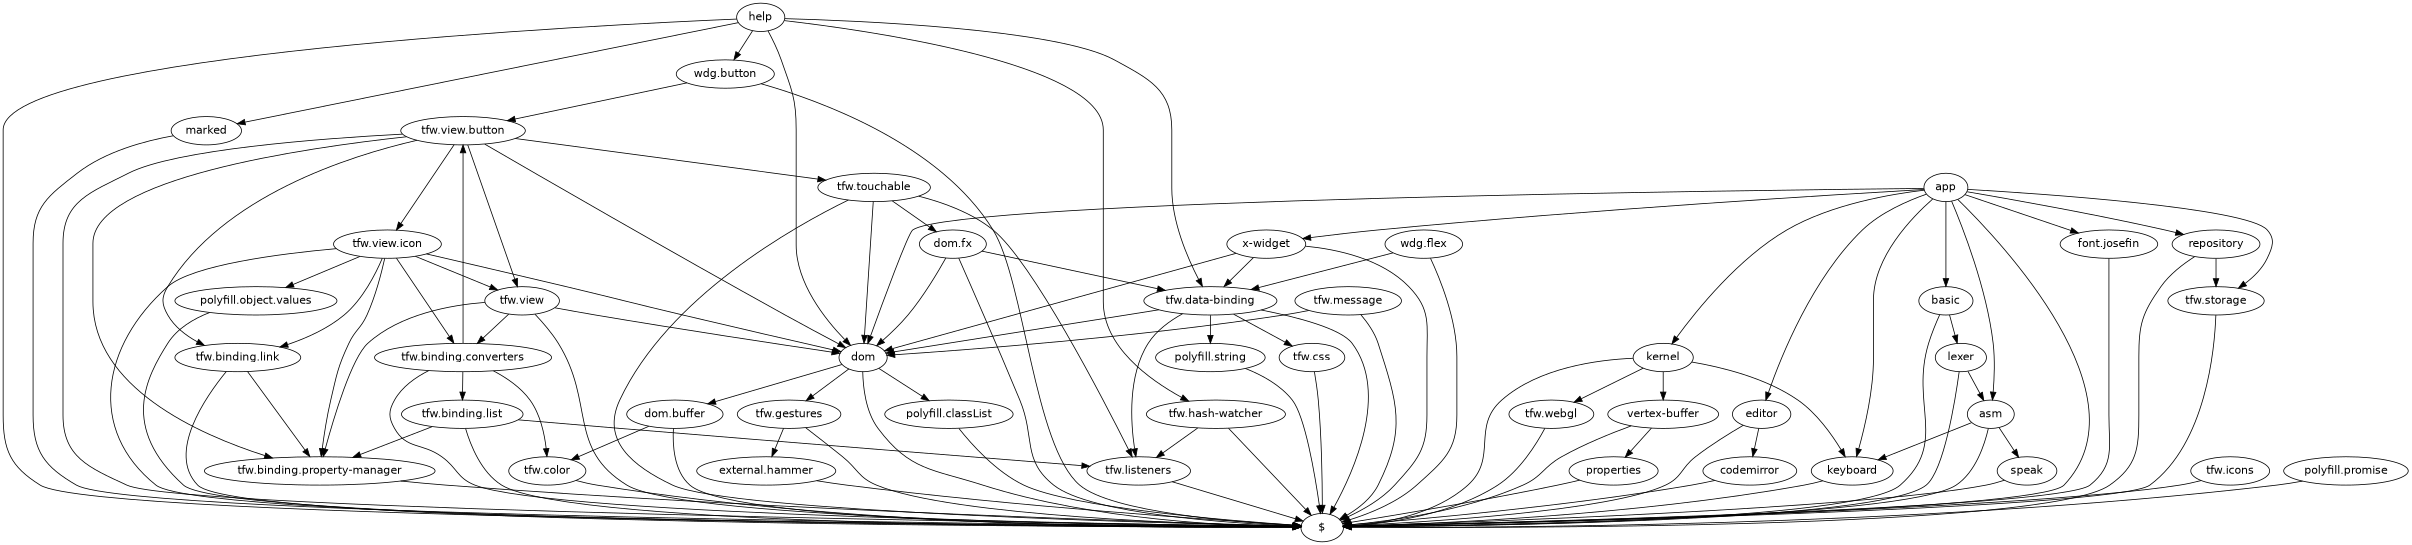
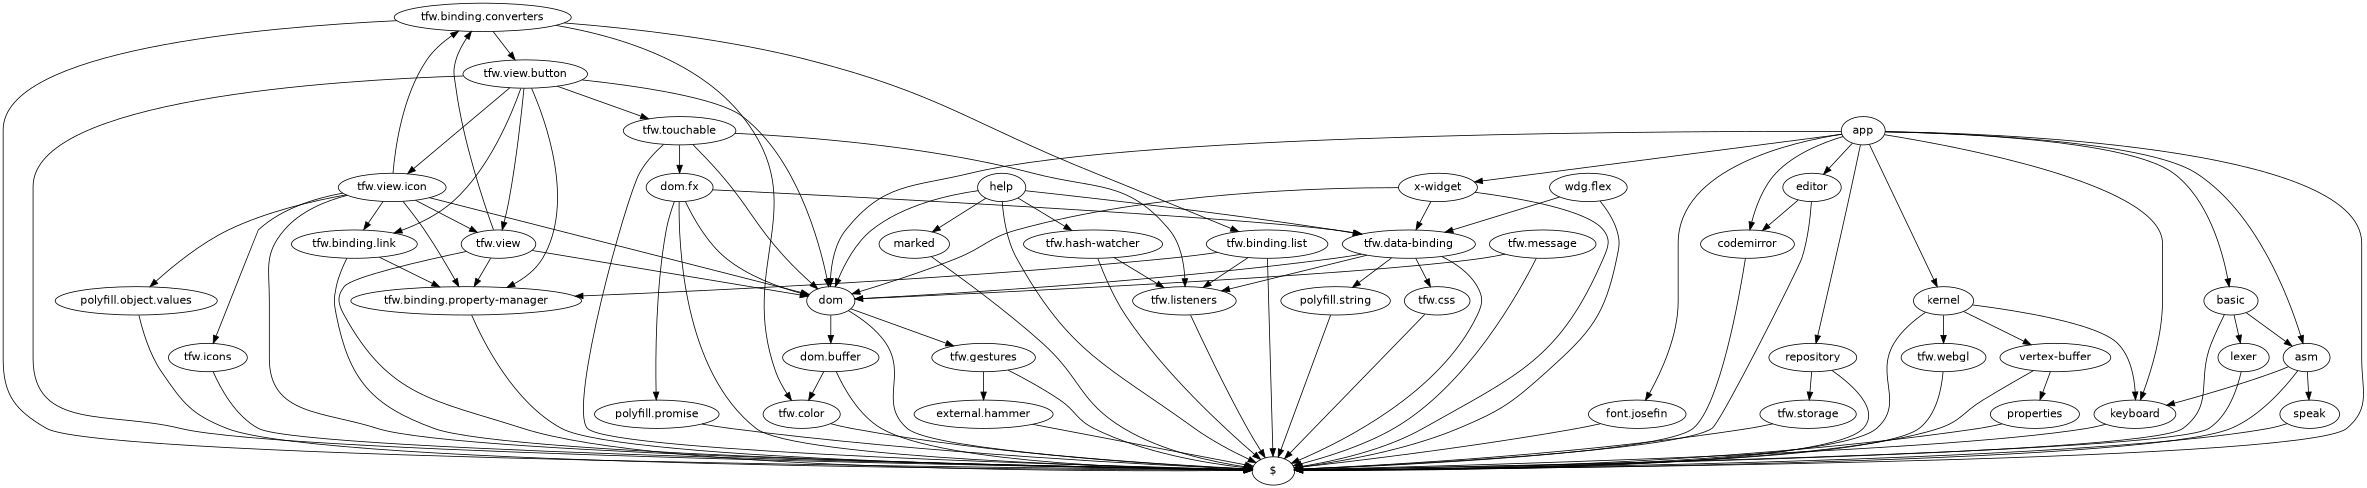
node "wdg.button": removed
edge "app" -> "tfw.storage": now "app" -> "codemirror"
edge "tfw.view.icon" -> "tfw.icons": added
edge "dom.fx" -> "polyfill.promise": added
edge "lexer" -> "asm": now "basic" -> "asm"
node "polyfill.classList": removed
